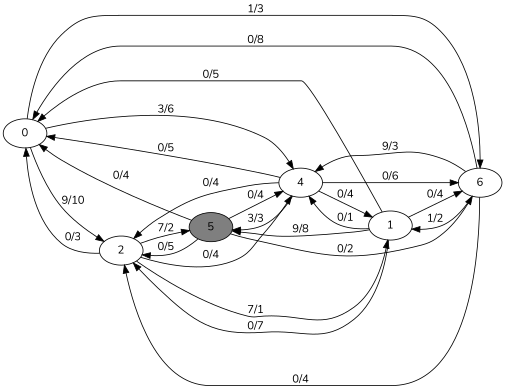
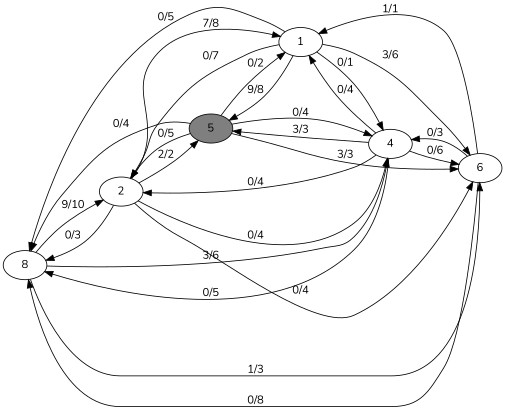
edge "5" -> "1": added, label "0/2"
node "0": label "0" -> "8"
edge "6" -> "4": label "9/3" -> "0/3"
edge "1" -> "6": label "0/4" -> "3/6"
edge "6" -> "1": label "1/2" -> "1/1"
edge "2" -> "5": label "7/2" -> "2/2"
edge "5" -> "6": label "0/2" -> "3/3"
edge "2" -> "1": label "7/1" -> "7/8"
edge "6" -> "2": reversed
